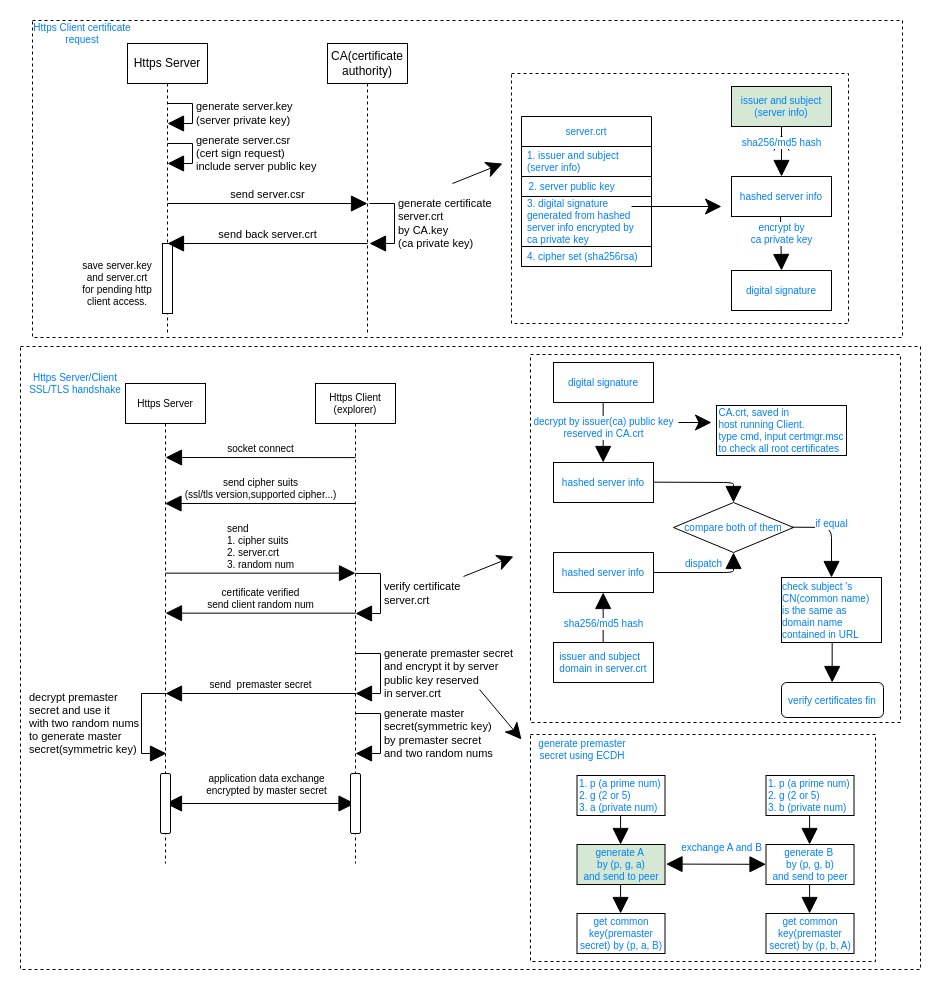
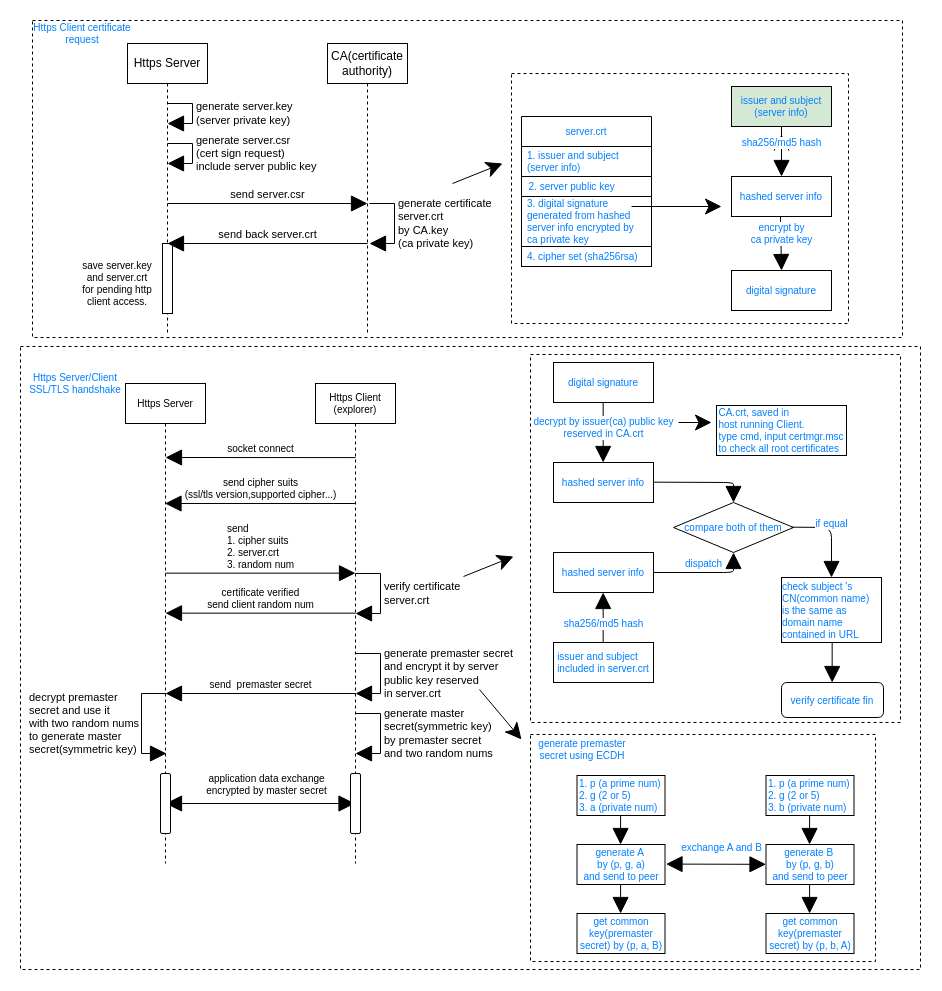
node "issuer and subject domain in server.crt": label "issuer and subject domain in server.crt" -> "issuer and subject included in server.crt"
node "verify certificates fin": label "verify certificates fin" -> "verify certificate fin"
node "generate A by (p, g, a) and send to peer": fillcolor #d5e8d4 -> #ffffff
